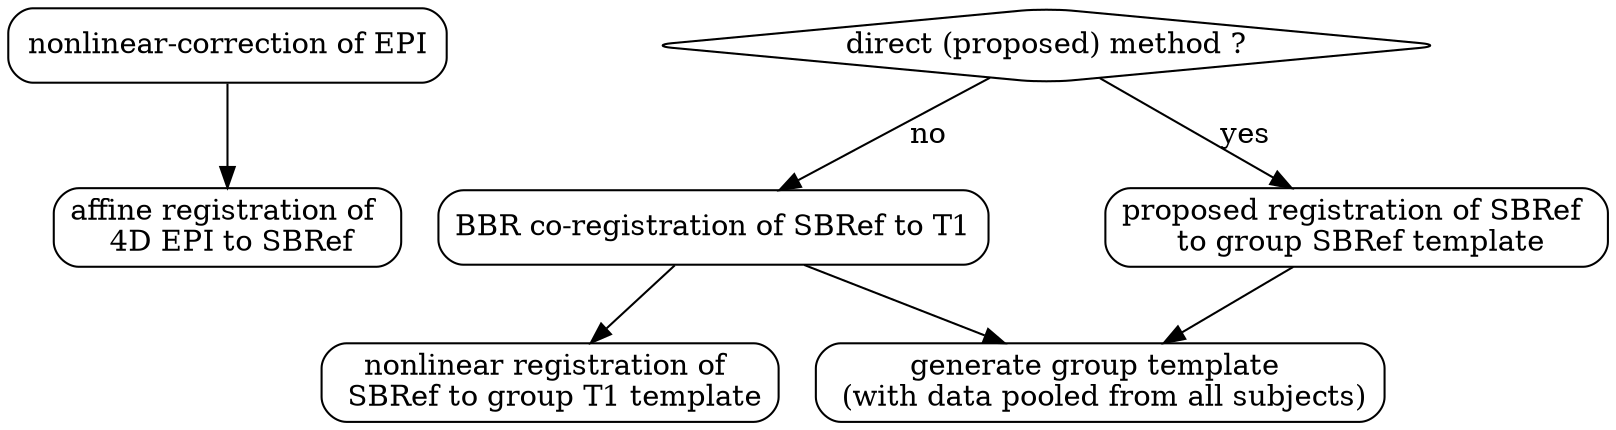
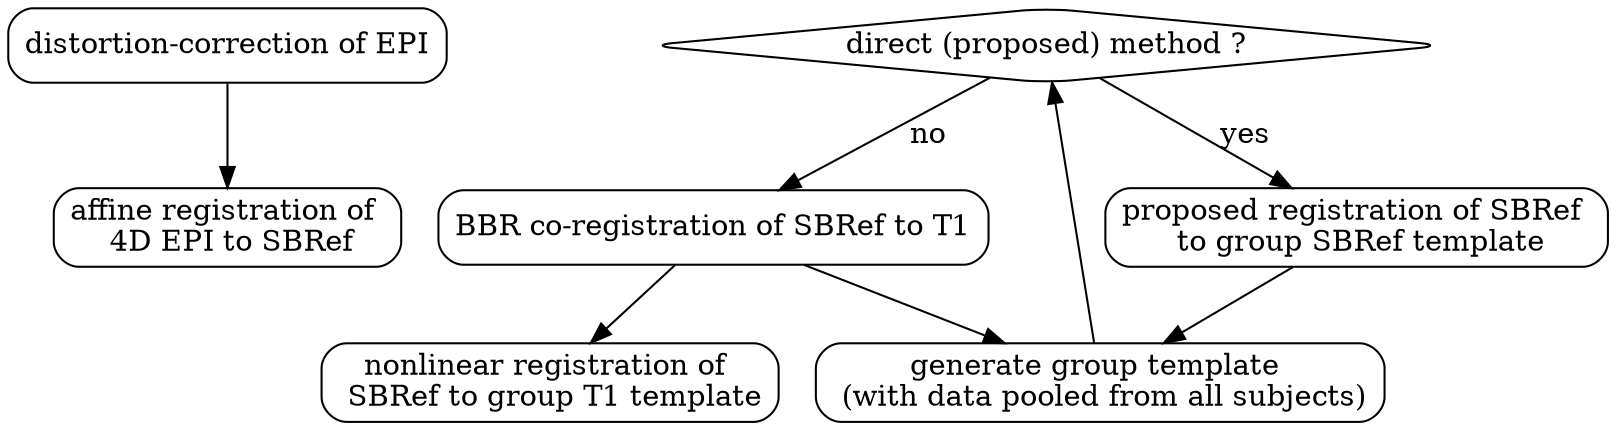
node "nonlinear-correction of EPI": label "nonlinear-correction of EPI" -> "distortion-correction of EPI"
edge "generate group template (with data pooled from all subjects)" -> "direct (proposed) method ?": added
